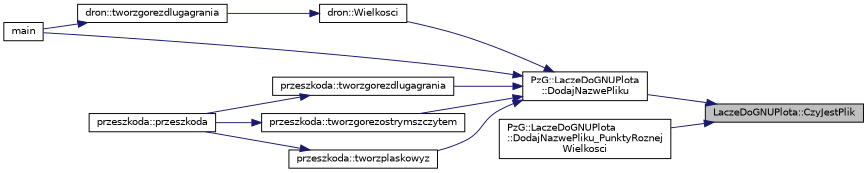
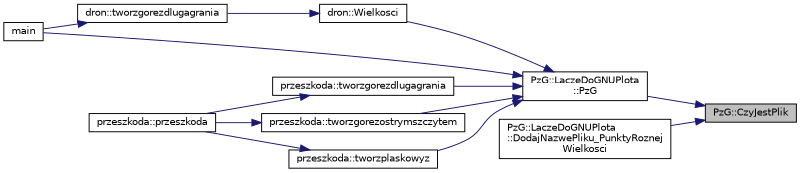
node "PzG::LaczeDoGNUPlota ::DodajNazwePliku": label "PzG::LaczeDoGNUPlota ::DodajNazwePliku" -> "PzG::LaczeDoGNUPlota ::PzG"
node "LaczeDoGNUPlota::CzyJestPlik": label "LaczeDoGNUPlota::CzyJestPlik" -> "PzG::CzyJestPlik"
